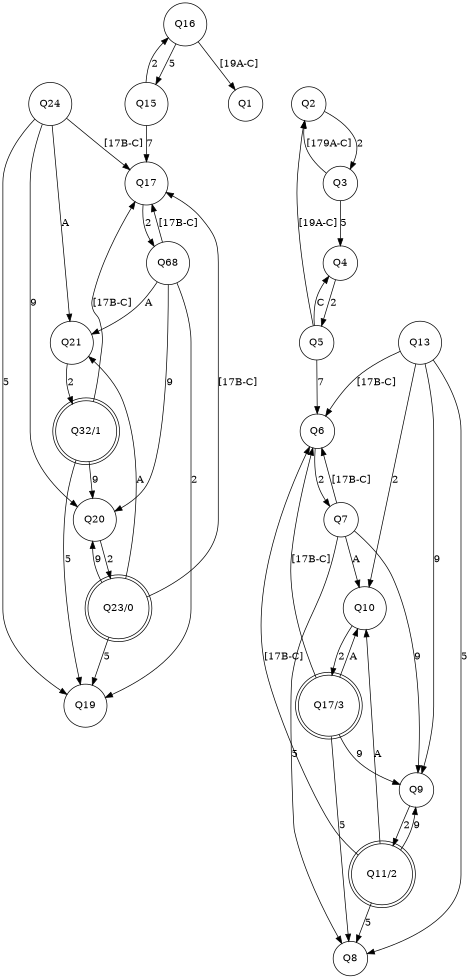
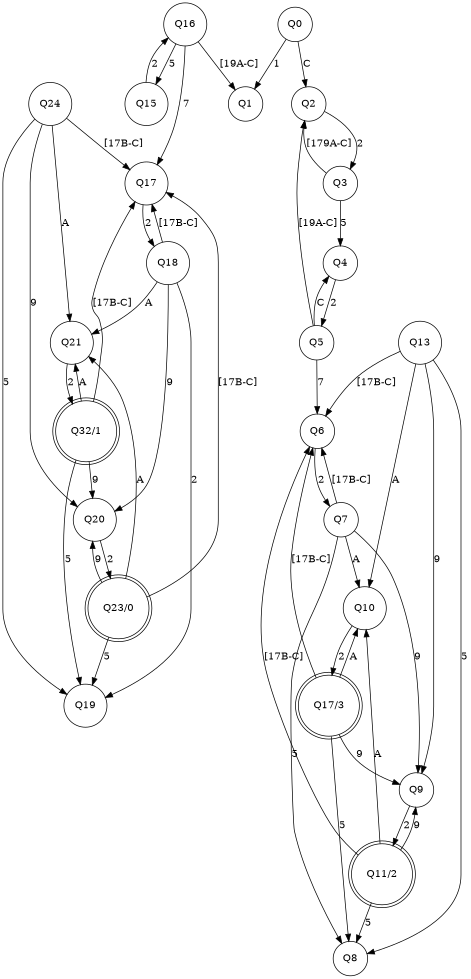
node "Q0": added
edge "Q15" -> "Q17": now "Q16" -> "Q17"
node "Q68": label "Q68" -> "Q18"
edge "Q32/1" -> "Q21": added, label "A"
edge "Q13" -> "Q10": label "2" -> "A"
